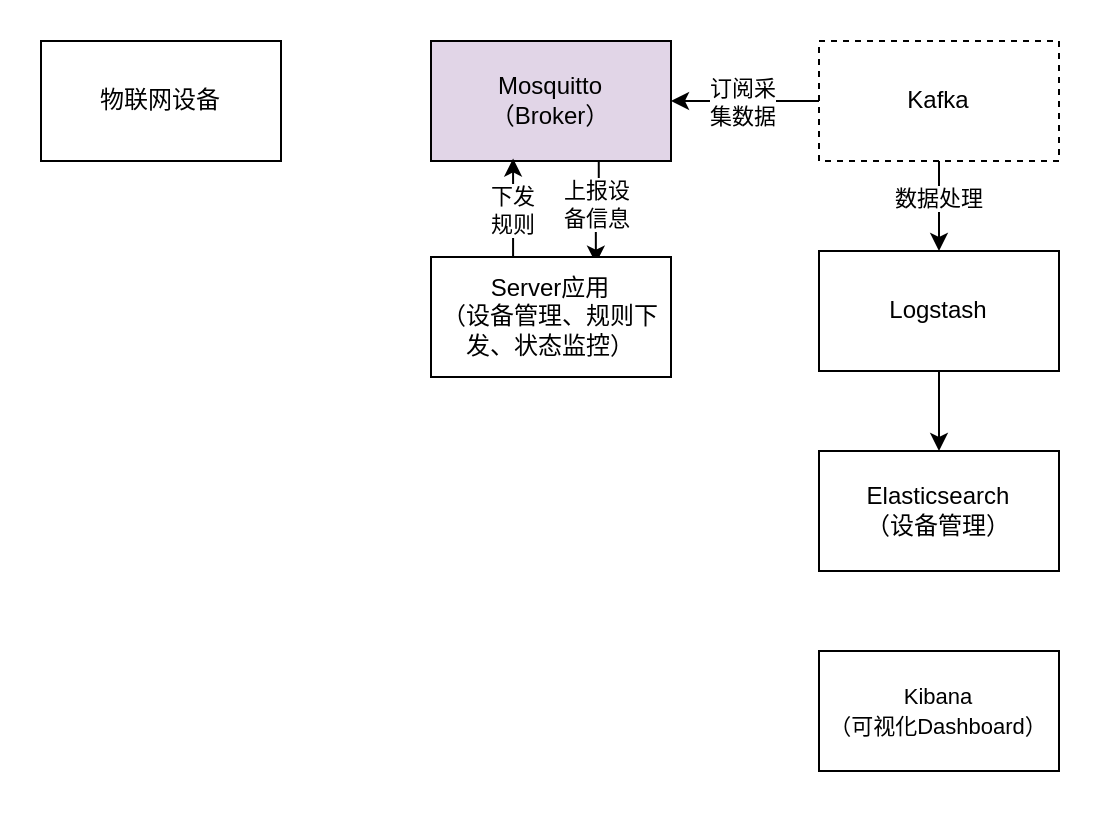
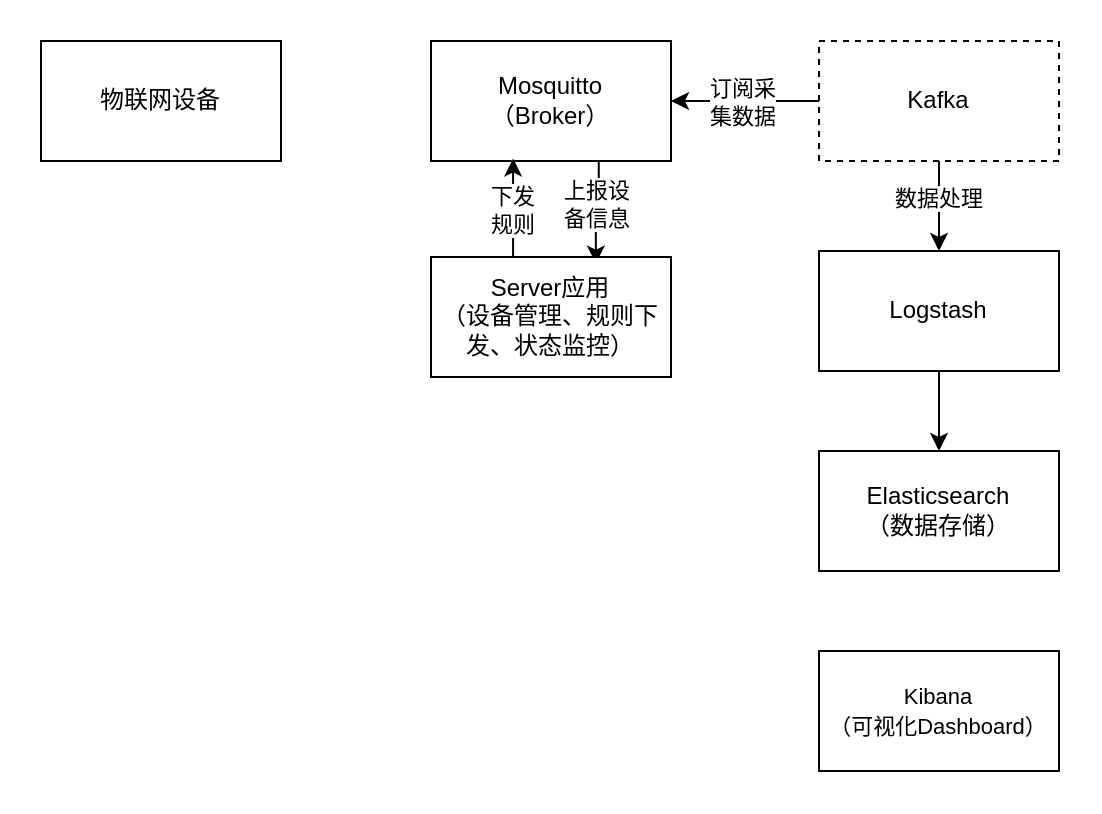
node "Mosquitto （Broker）": fillcolor #e1d5e7 -> #ffffff
node "Elasticsearch （设备管理）": label "Elasticsearch （设备管理）" -> "Elasticsearch （数据存储）"
